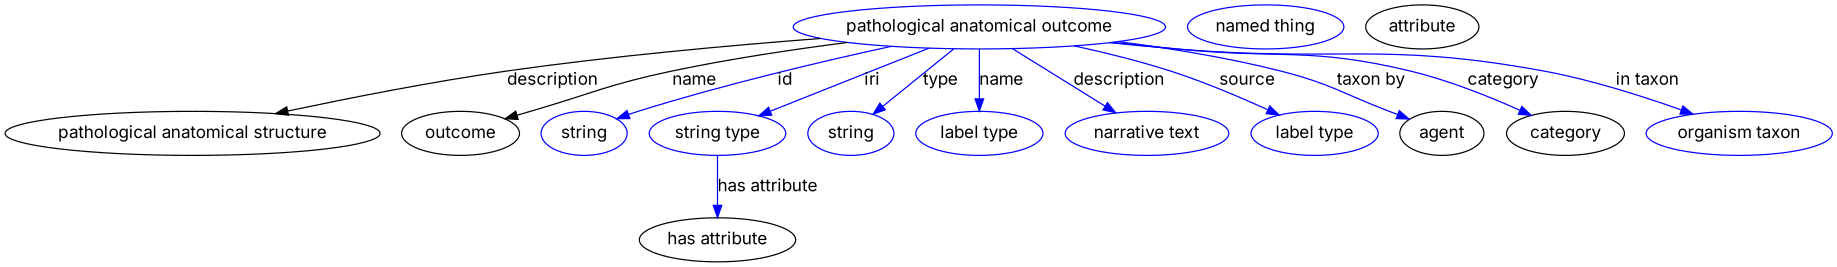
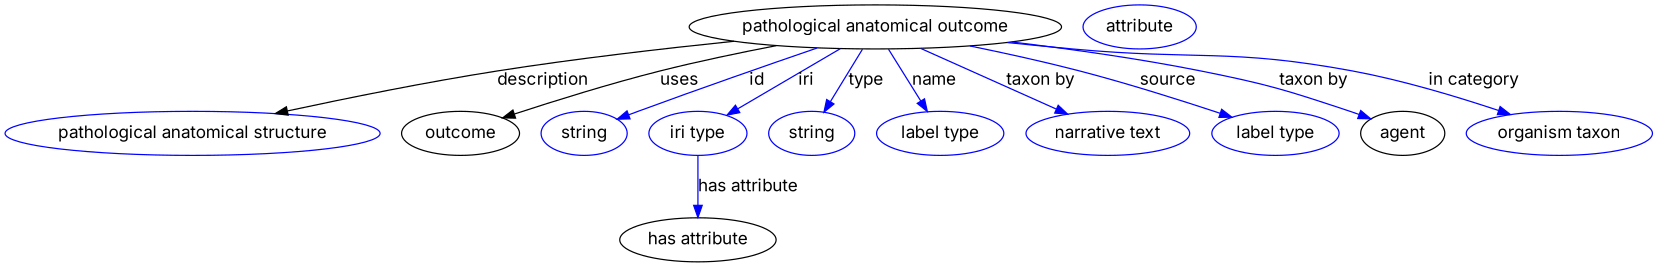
node "pathological anatomical outcome": color blue -> black
node "named thing": removed
node "attribute": color black -> blue
edge "pathological anatomical outcome" -> "outcome": label "name" -> "uses"
edge "pathological anatomical outcome" -> "narrative text": label "description" -> "taxon by"
edge "pathological anatomical outcome" -> "organism taxon": label "in taxon" -> "in category"
node "pathological anatomical structure": color black -> blue
node "string type": label "string type" -> "iri type"
node "category": removed
